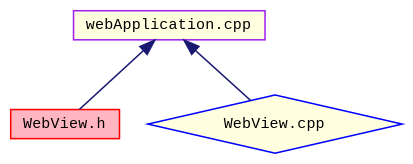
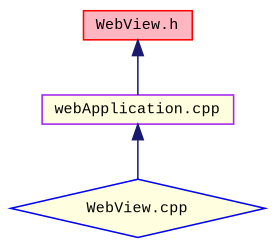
edge "WebView.h" -> "webApplication.cpp": reversed
